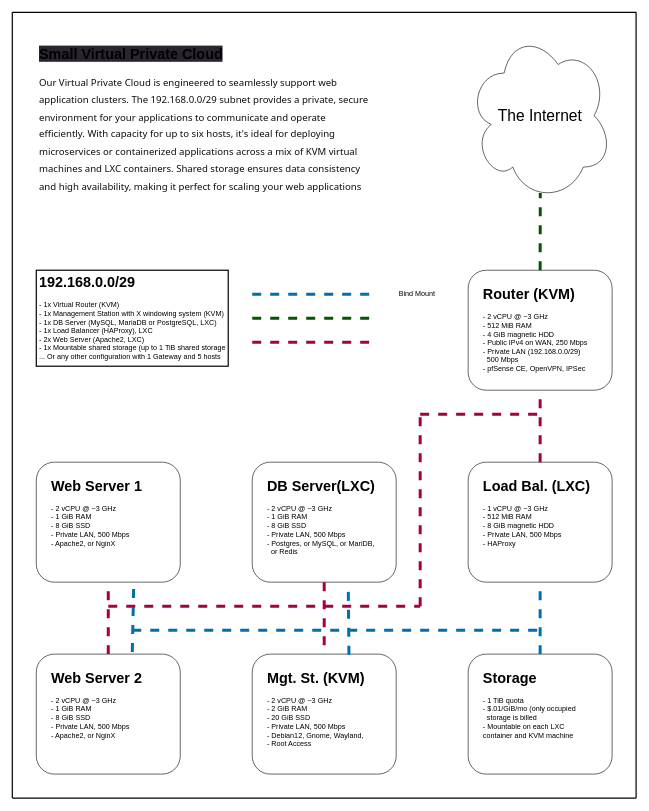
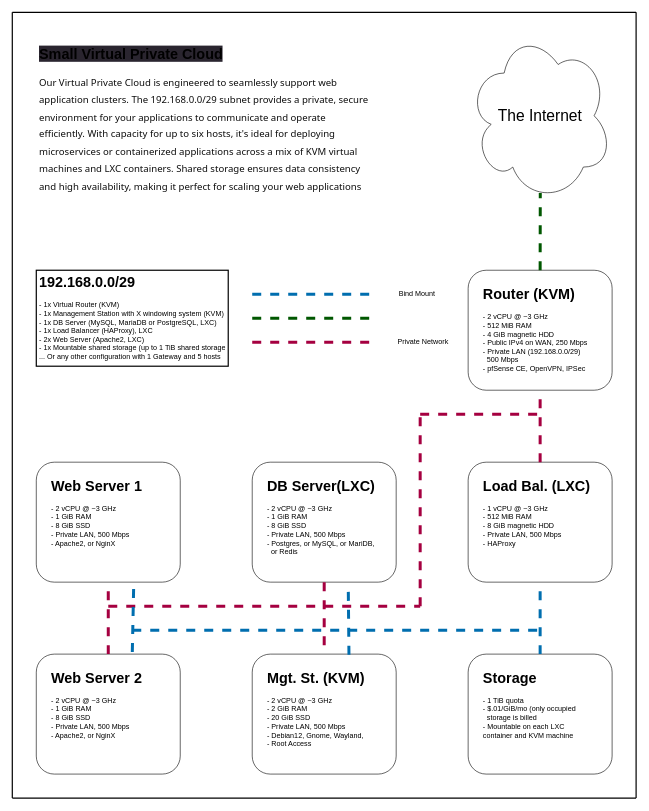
node "Private Network": added
